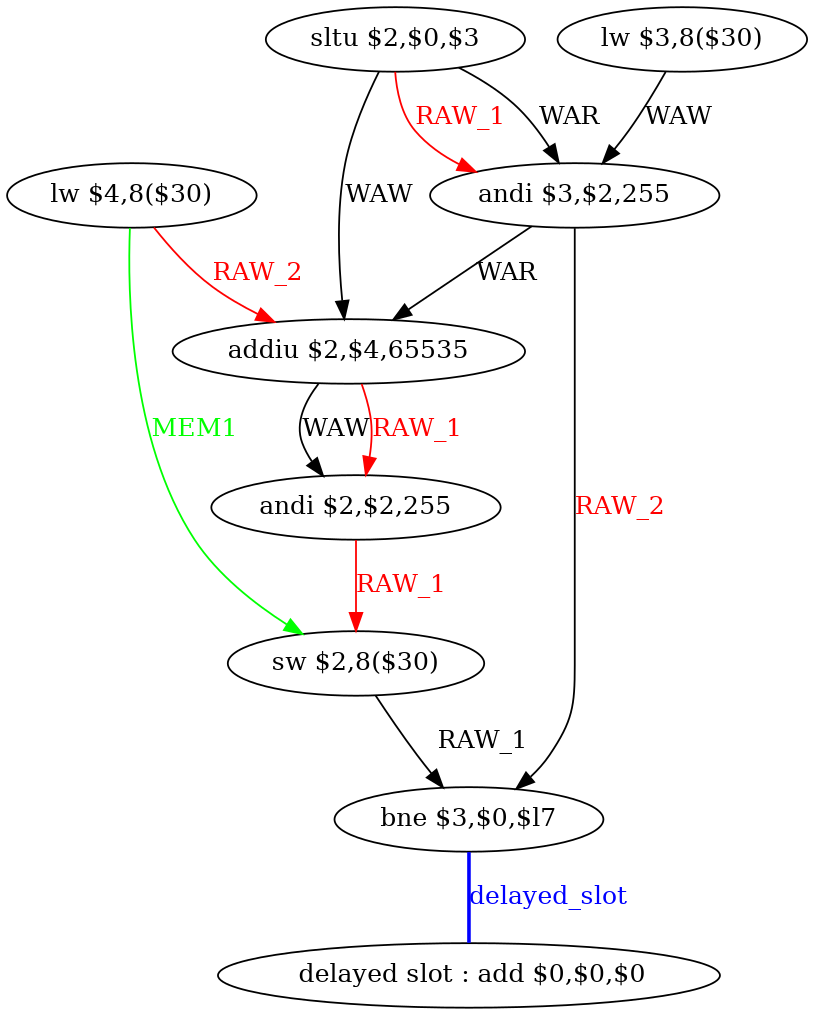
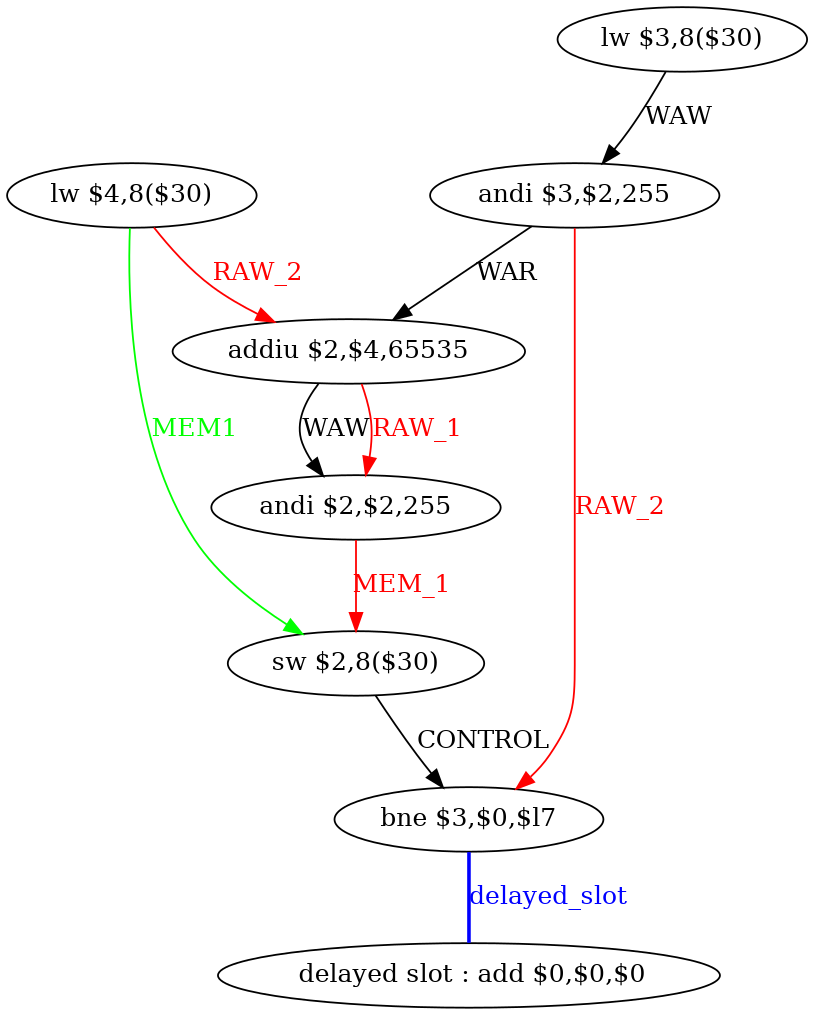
node "sltu $2,$0,$3": removed
edge "andi $3,$2,255" -> "bne $3,$0,$l7": color black -> red
edge "andi $2,$2,255" -> "sw $2,8($30)": label "RAW_1" -> "MEM_1"
edge "sw $2,8($30)" -> "bne $3,$0,$l7": label "RAW_1" -> "CONTROL"
